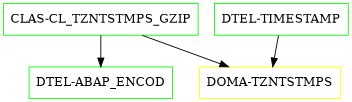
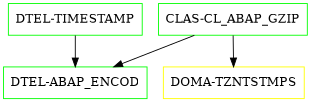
node "CLAS-CL_TZNTSTMPS_GZIP": label "CLAS-CL_TZNTSTMPS_GZIP" -> "CLAS-CL_ABAP_GZIP"
edge "DTEL-TIMESTAMP" -> "DOMA-TZNTSTMPS": now "DTEL-TIMESTAMP" -> "DTEL-ABAP_ENCOD"
